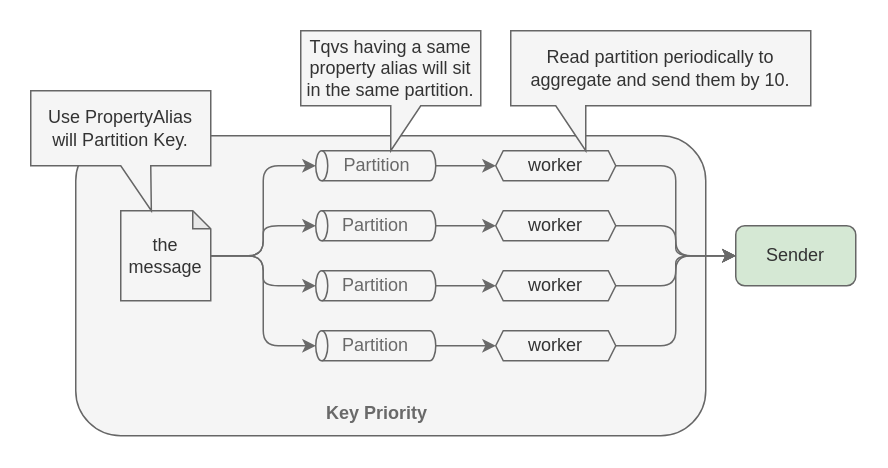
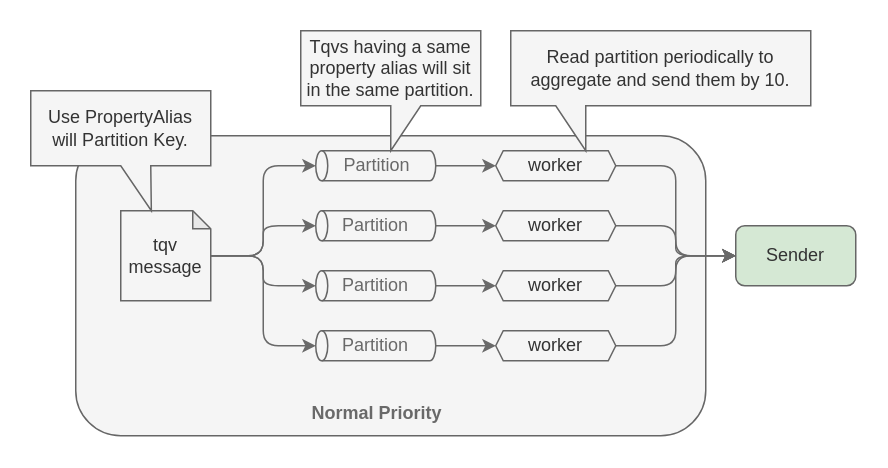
node "the message": label "the message" -> "tqv message"
node "Key Priority": label "Key Priority" -> "Normal Priority"
